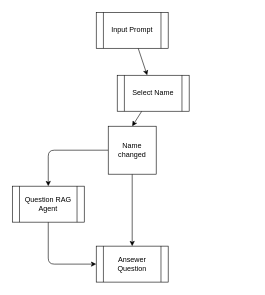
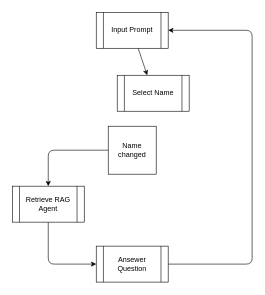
edge "Select Name" -> "Name changed": removed
node "Question RAG Agent": label "Question RAG Agent" -> "Retrieve RAG Agent"
edge "Name changed" -> "Ansewer Question": removed
edge "Ansewer Question" -> "Input Prompt": added
